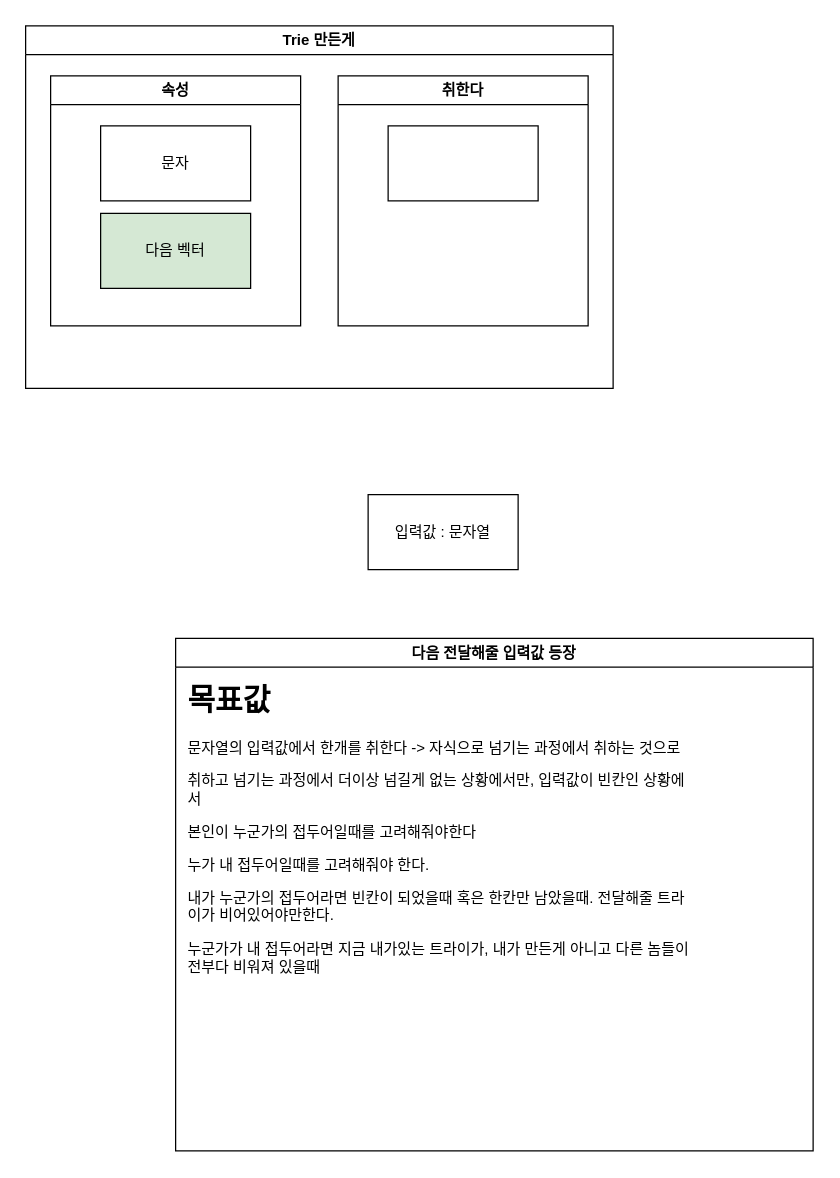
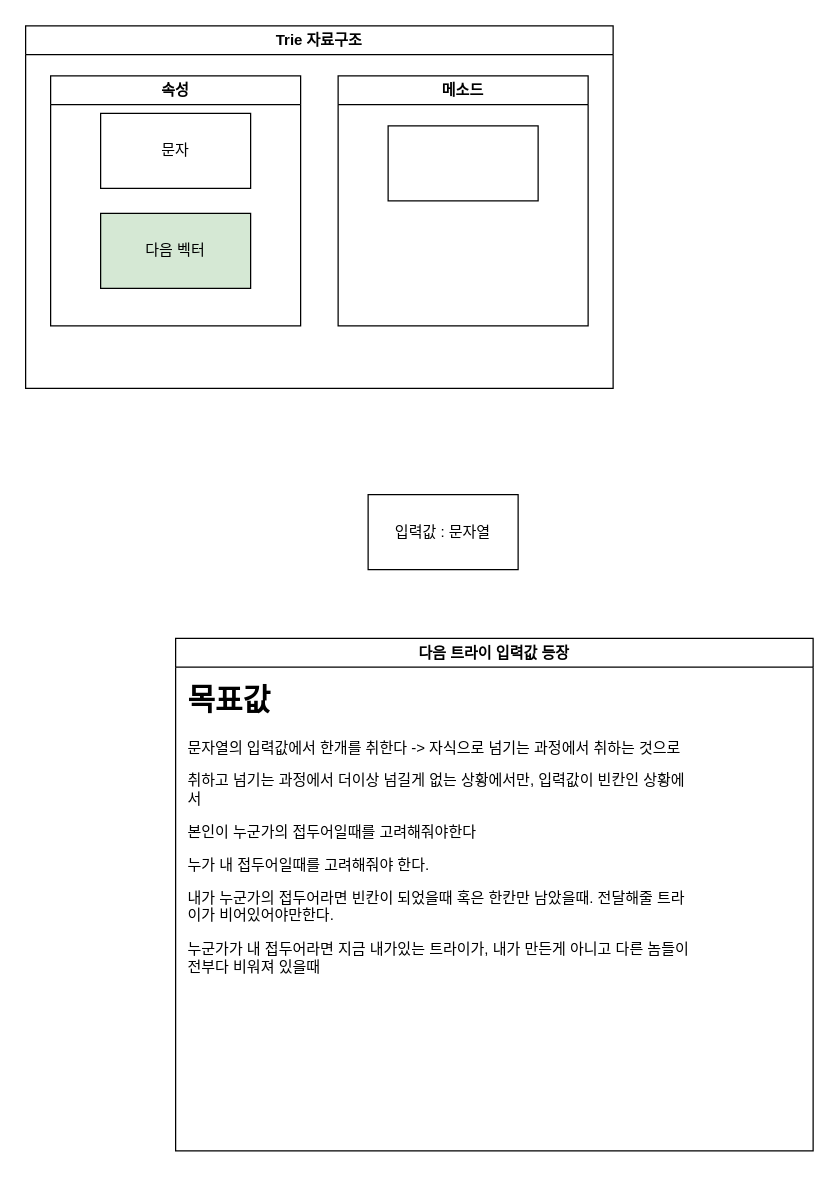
node "Trie 만든게": label "Trie 만든게" -> "Trie 자료구조"
node "취한다": label "취한다" -> "메소드"
node "문자": moved (176, 163) -> (176, 151)
node "다음 전달해줄 입력값 등장": label "다음 전달해줄 입력값 등장" -> "다음 트라이 입력값 등장"
